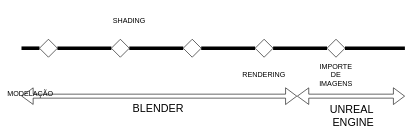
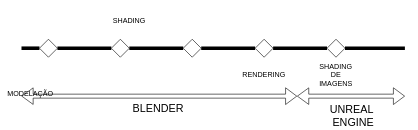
node "IMPORTE DE IMAGENS": label "IMPORTE DE IMAGENS" -> "SHADING DE IMAGENS"
